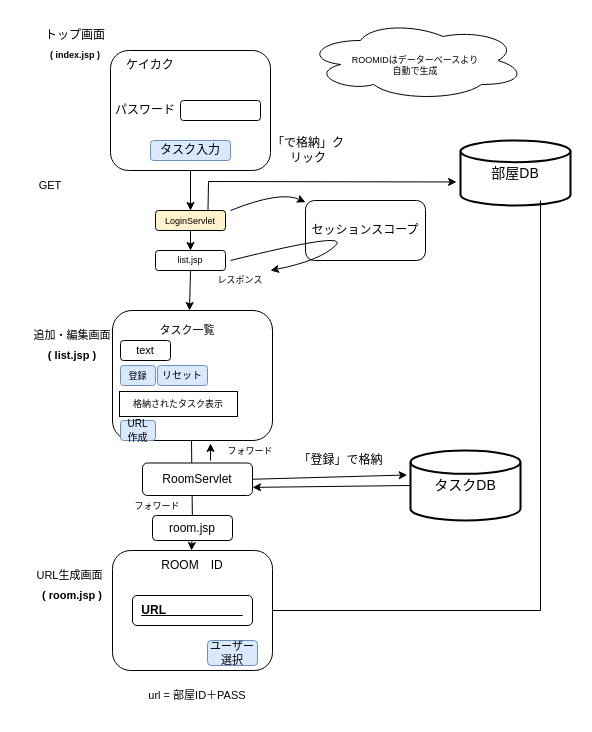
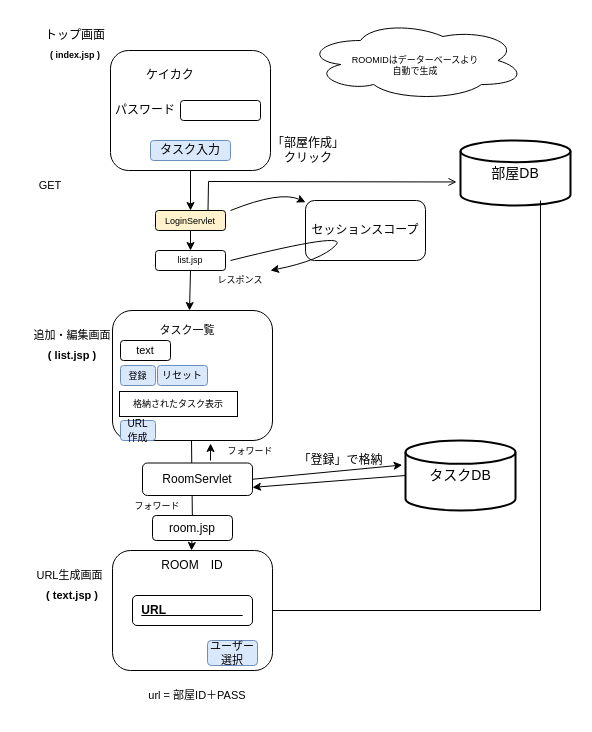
node "ケイカク": moved (151, 66) -> (171, 76)
node "「で格納」クリック": label "「で格納」クリック" -> "「部屋作成」クリック"
edge "LoginServlet" -> "部屋DB": arrowhead classic -> open
node "タスクDB": moved (466, 486) -> (461, 476)
node "( room.jsp )": label "( room.jsp )" -> "( text.jsp )"
